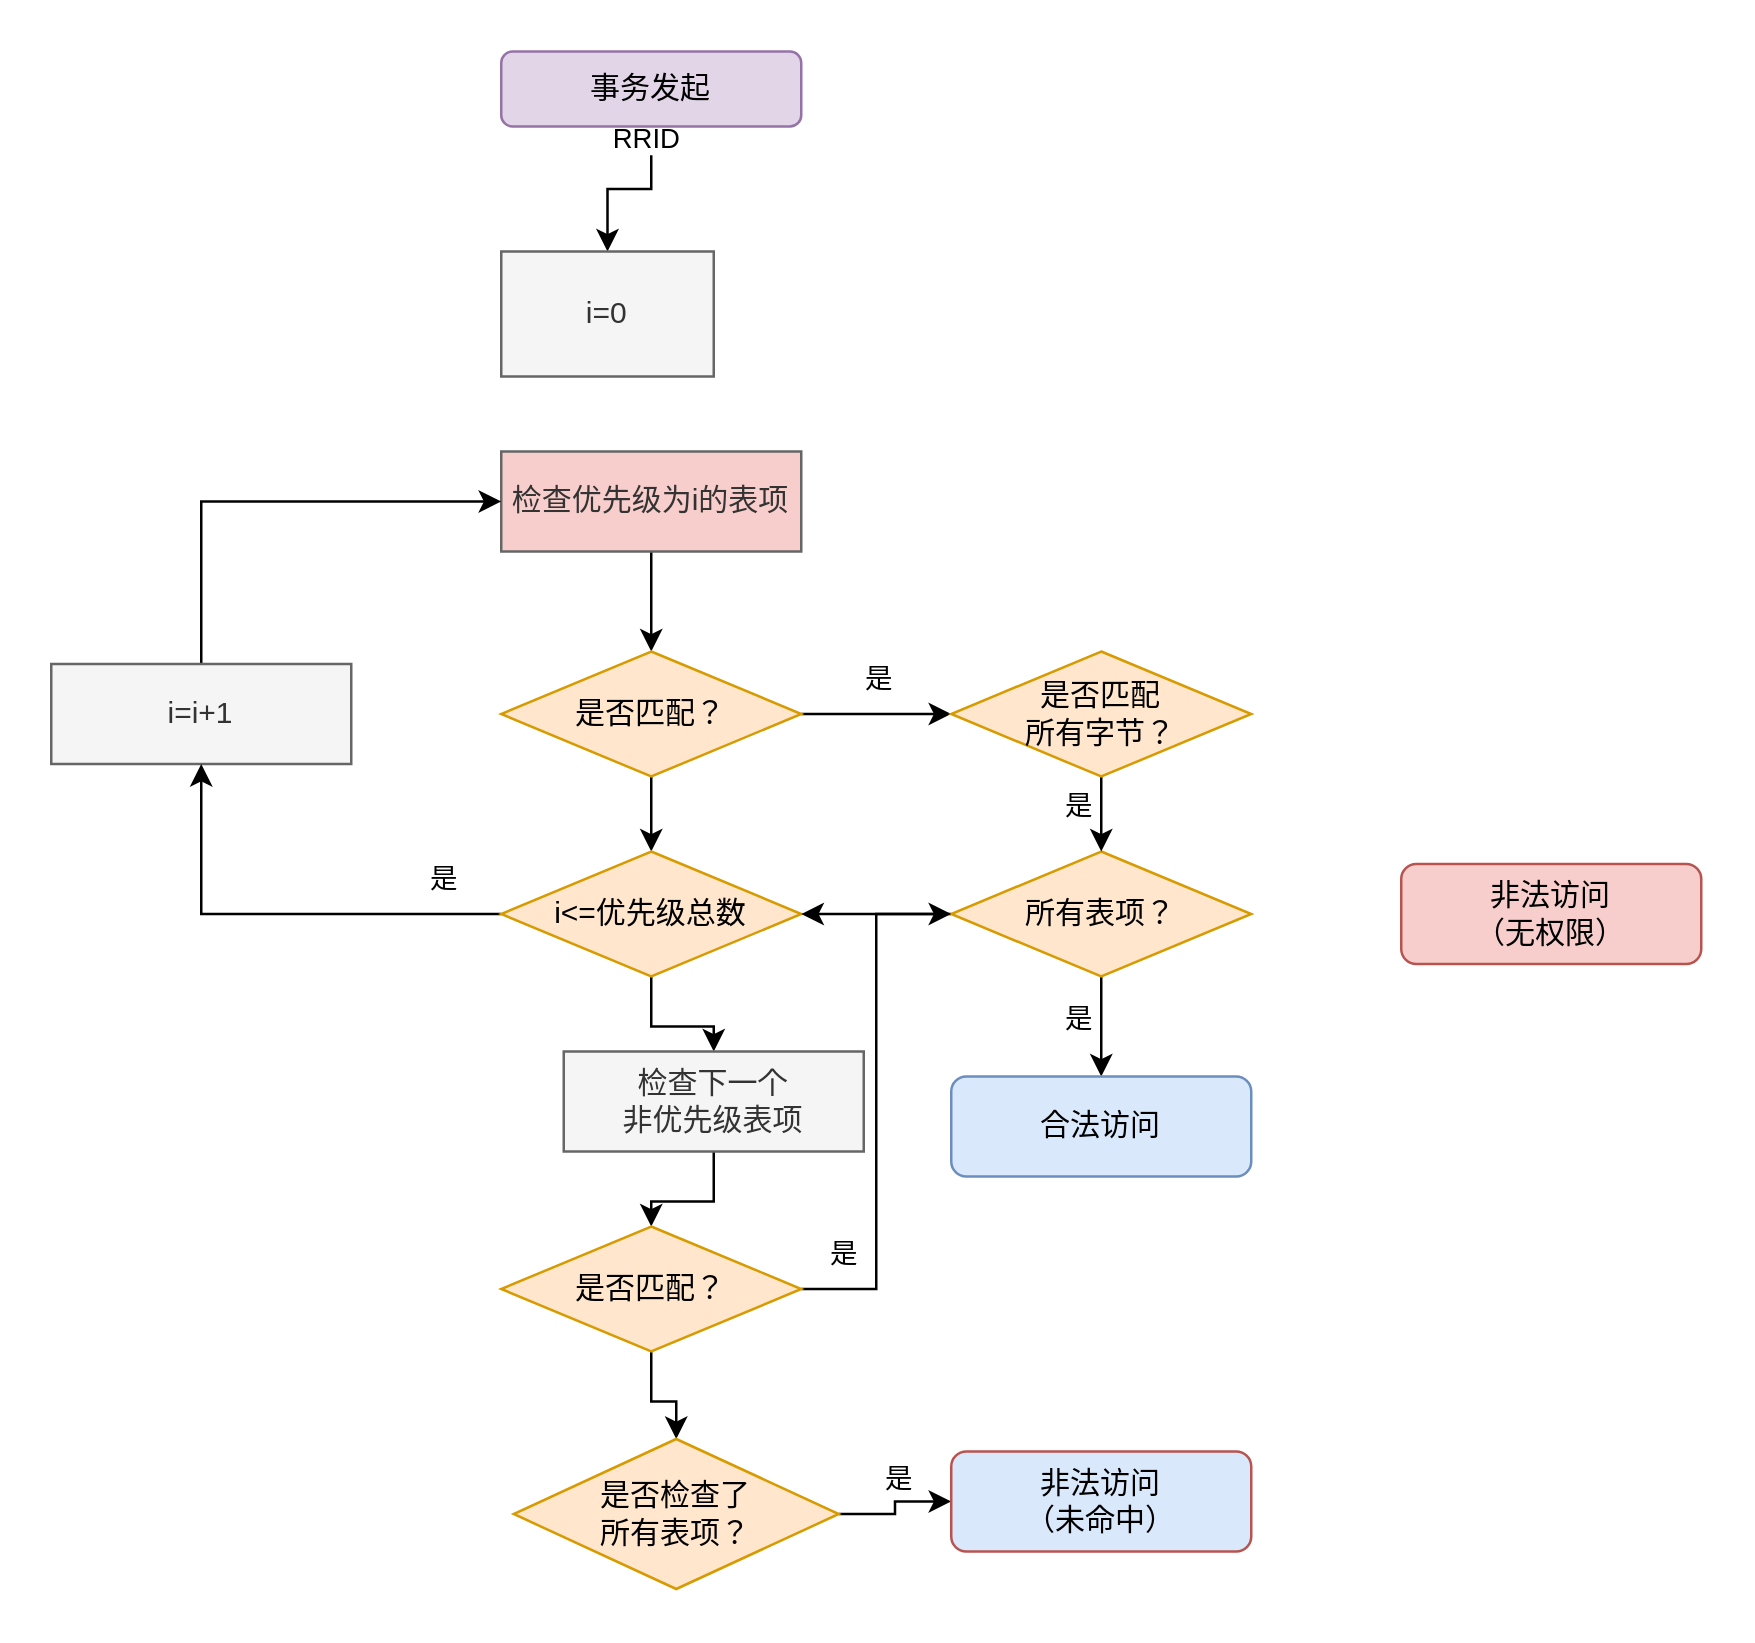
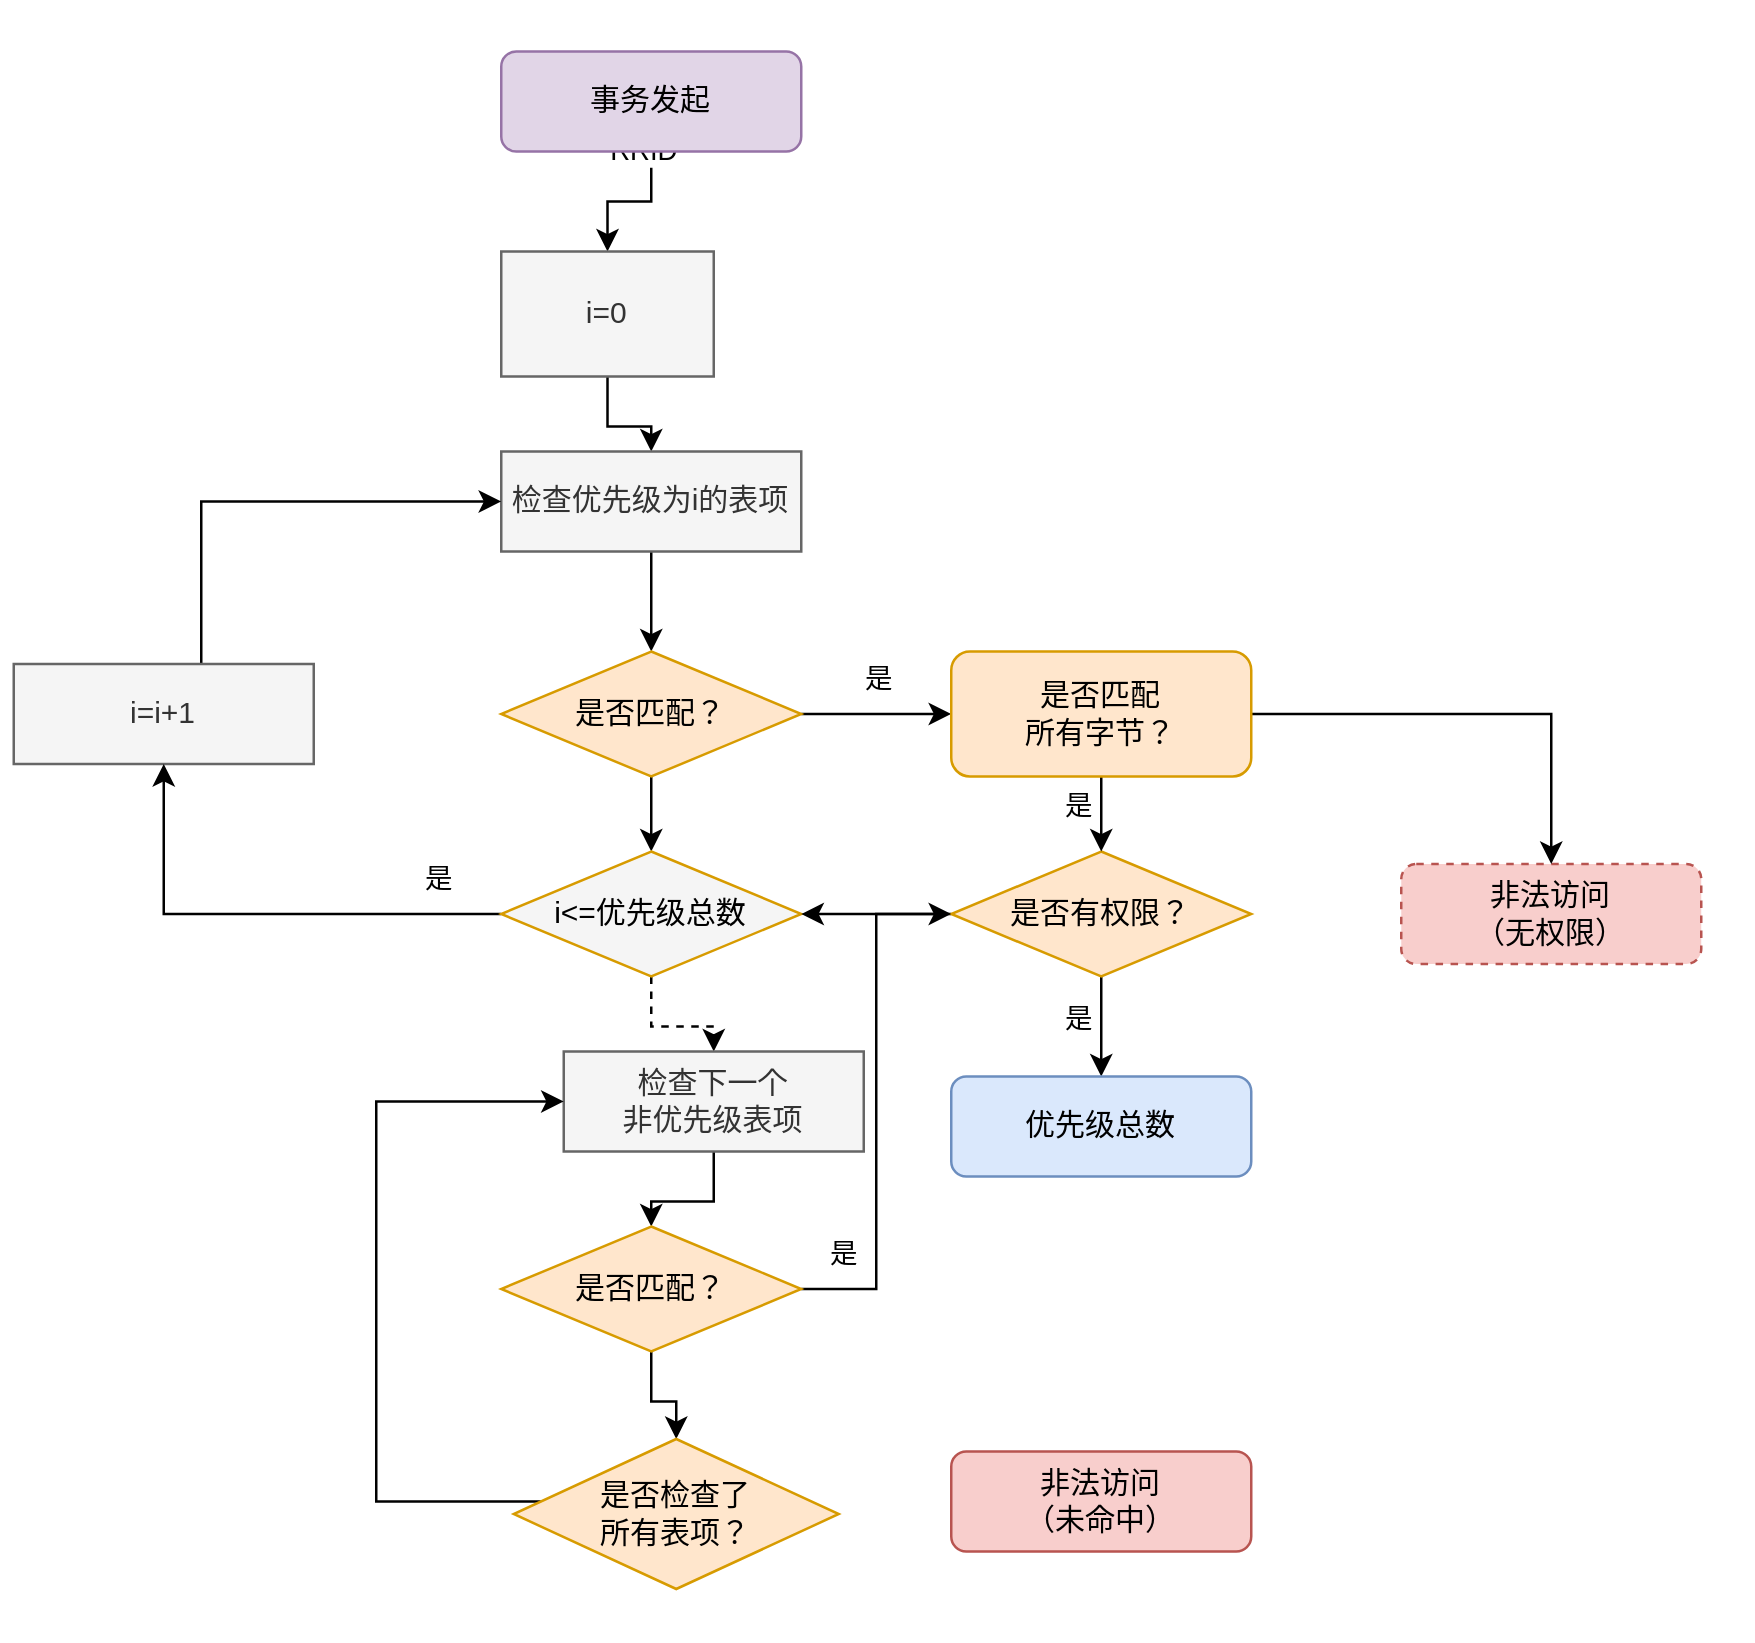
node "事务发起": size 300x75 -> 300x100
edge "i=0" -> "检查优先级为i的表项": added
node "检查优先级为i的表项": fillcolor #f8cecc -> #f5f5f5
node "i=i+1": moved (201, 714) -> (164, 714)
node "是否匹配 所有字节？": shape diamond -> rounded rectangle
edge "是否匹配 所有字节？" -> "非法访问 （无权限）": added
node "i<=优先级总数": fillcolor #ffe6cc -> #f5f5f5
node "所有表项？": label "所有表项？" -> "是否有权限？"
node "非法访问 （无权限）": style solid -> dashed
edge "i<=优先级总数" -> "检查下一个 非优先级表项": style solid -> dashed
node "合法访问": label "合法访问" -> "优先级总数"
edge "是否检查了 所有表项？" -> "检查下一个 非优先级表项": added
node "非法访问 （未命中）": fillcolor #dae8fc -> #f8cecc
edge "是否检查了 所有表项？" -> "非法访问 （未命中）": removed, label "是"
